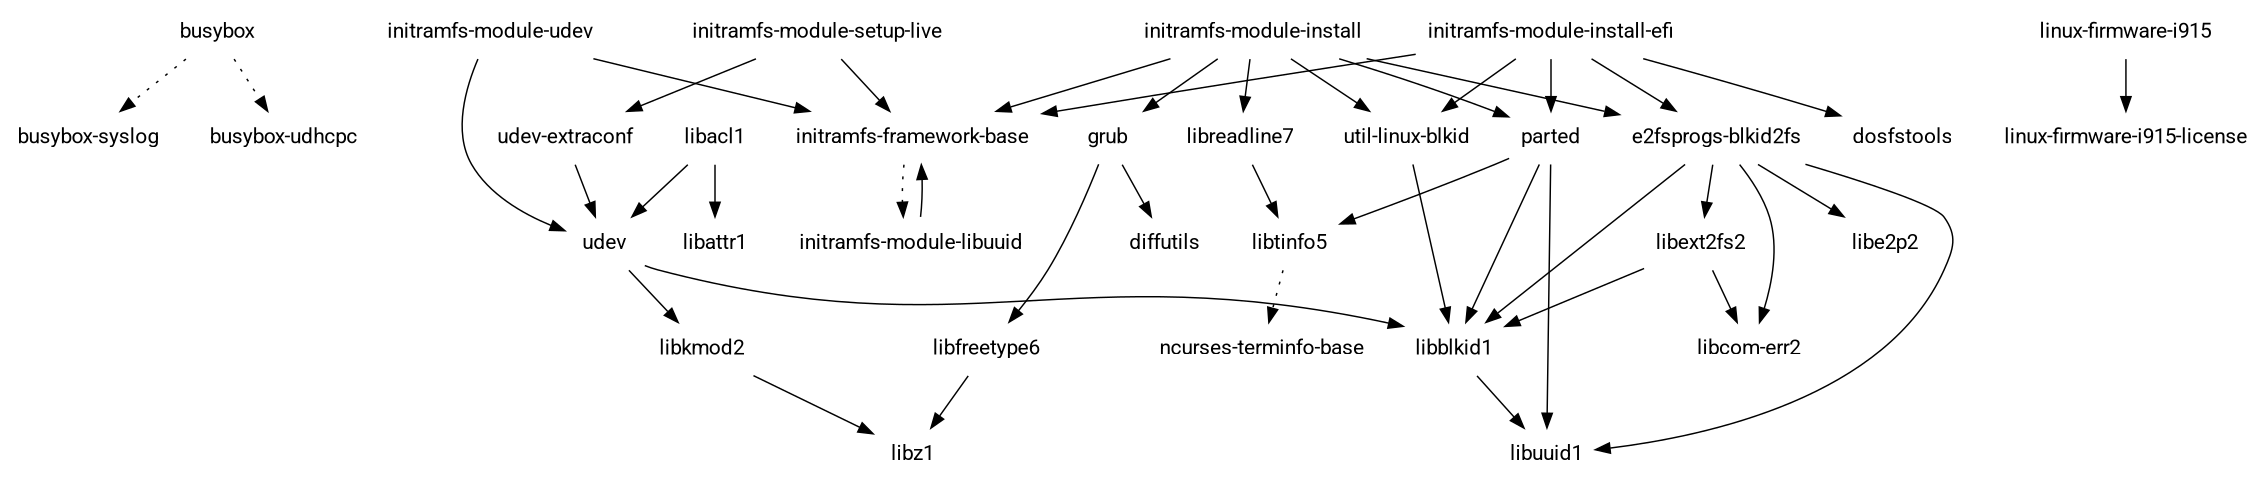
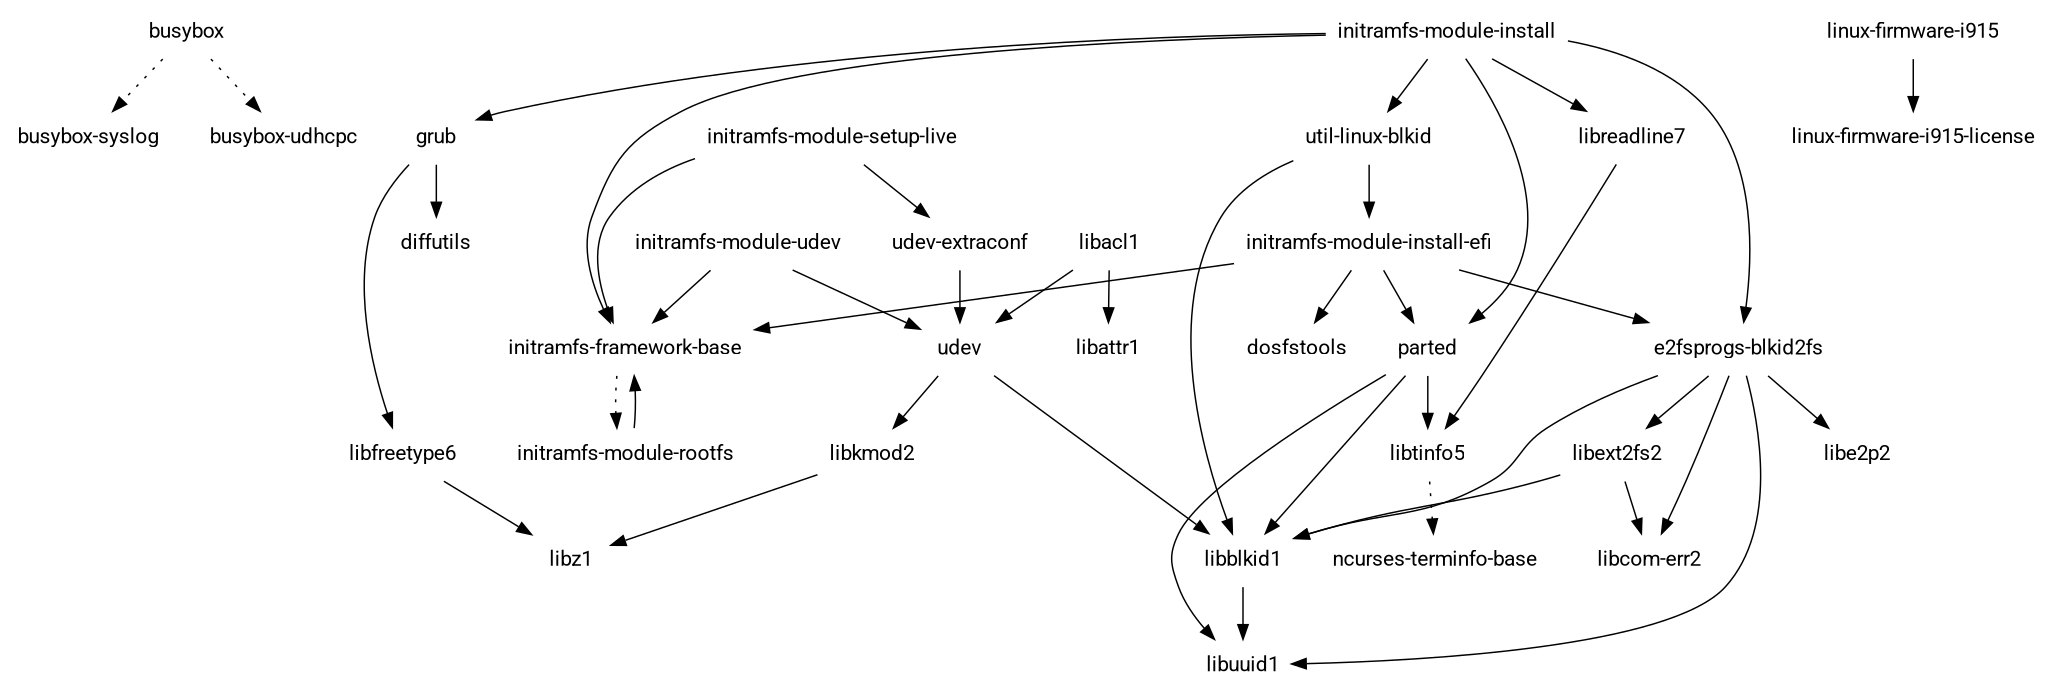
edge "initramfs-module-install-efi" -> "util-linux-blkid": reversed
node "initramfs-module-libuuid": label "initramfs-module-libuuid" -> "initramfs-module-rootfs"
